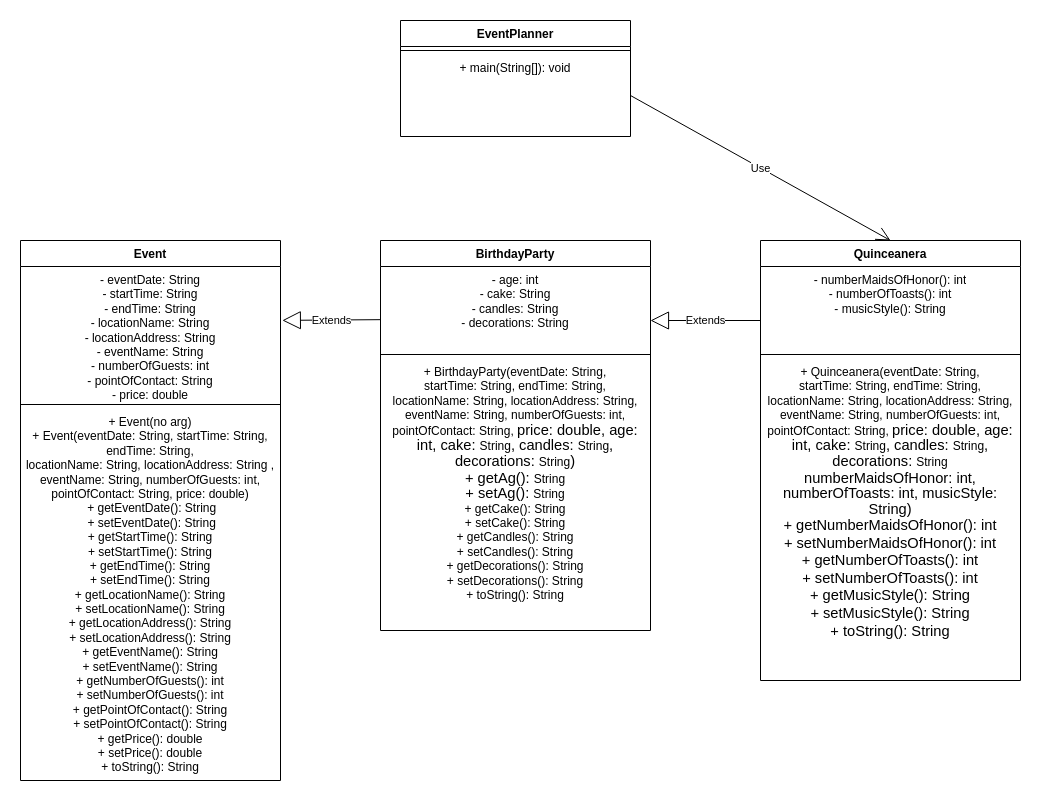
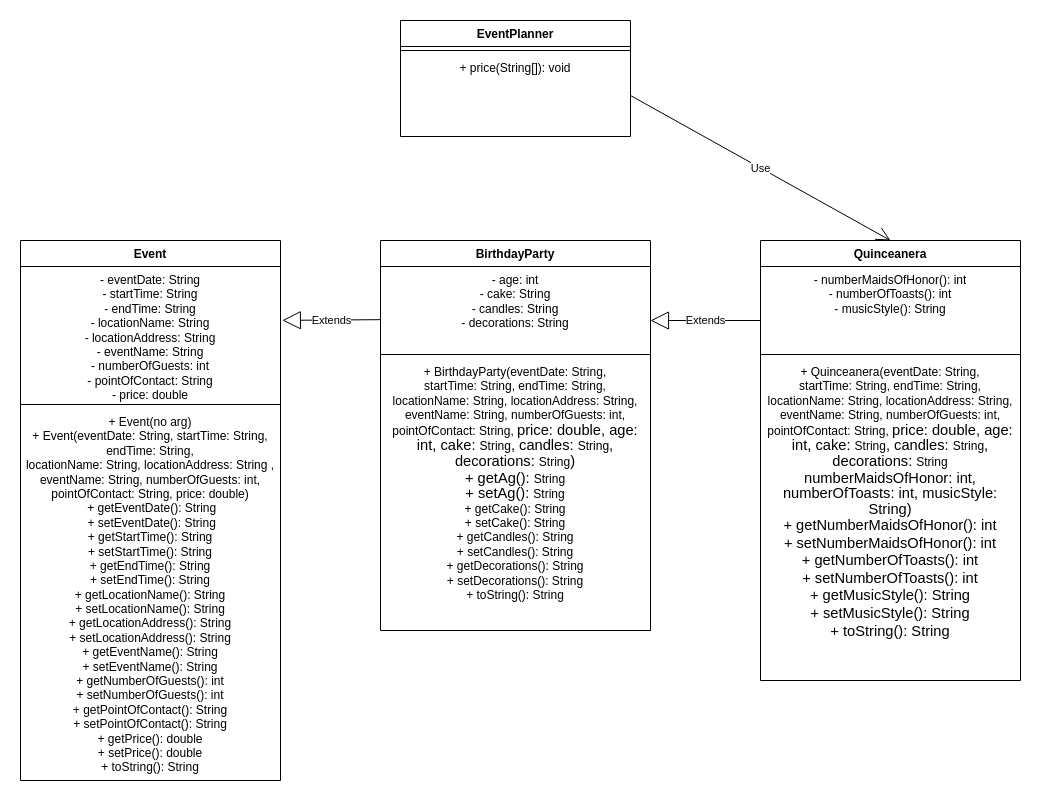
node "+ main(String[]): void": label "+ main(String[]): void" -> "+ price(String[]): void"
